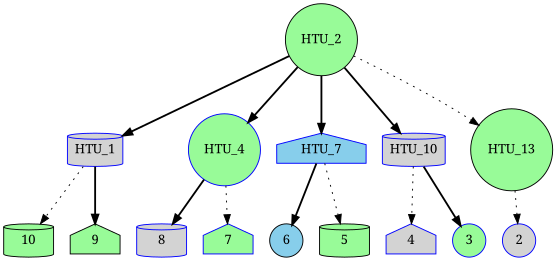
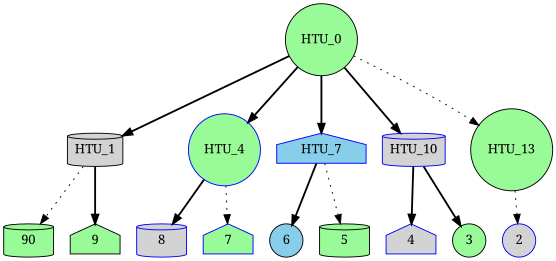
node "HTU_2": label "HTU_2" -> "HTU_0"
node "HTU_1": color blue -> black
edge "HTU_10" -> "4": style dotted -> bold
node "10": label "10" -> "90"
node "3": color blue -> black
